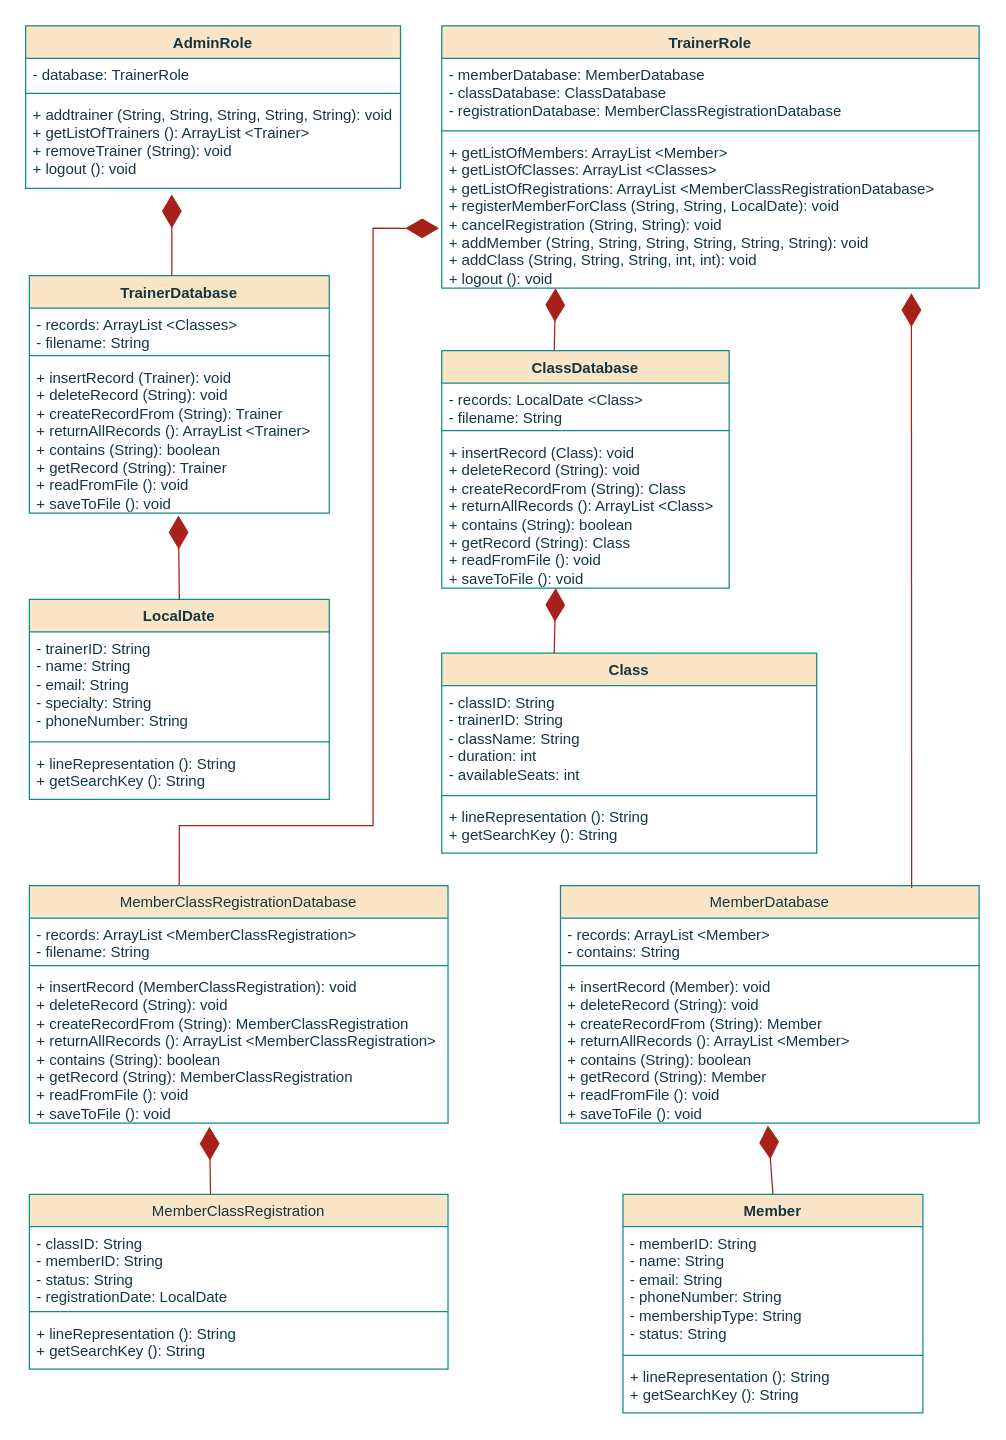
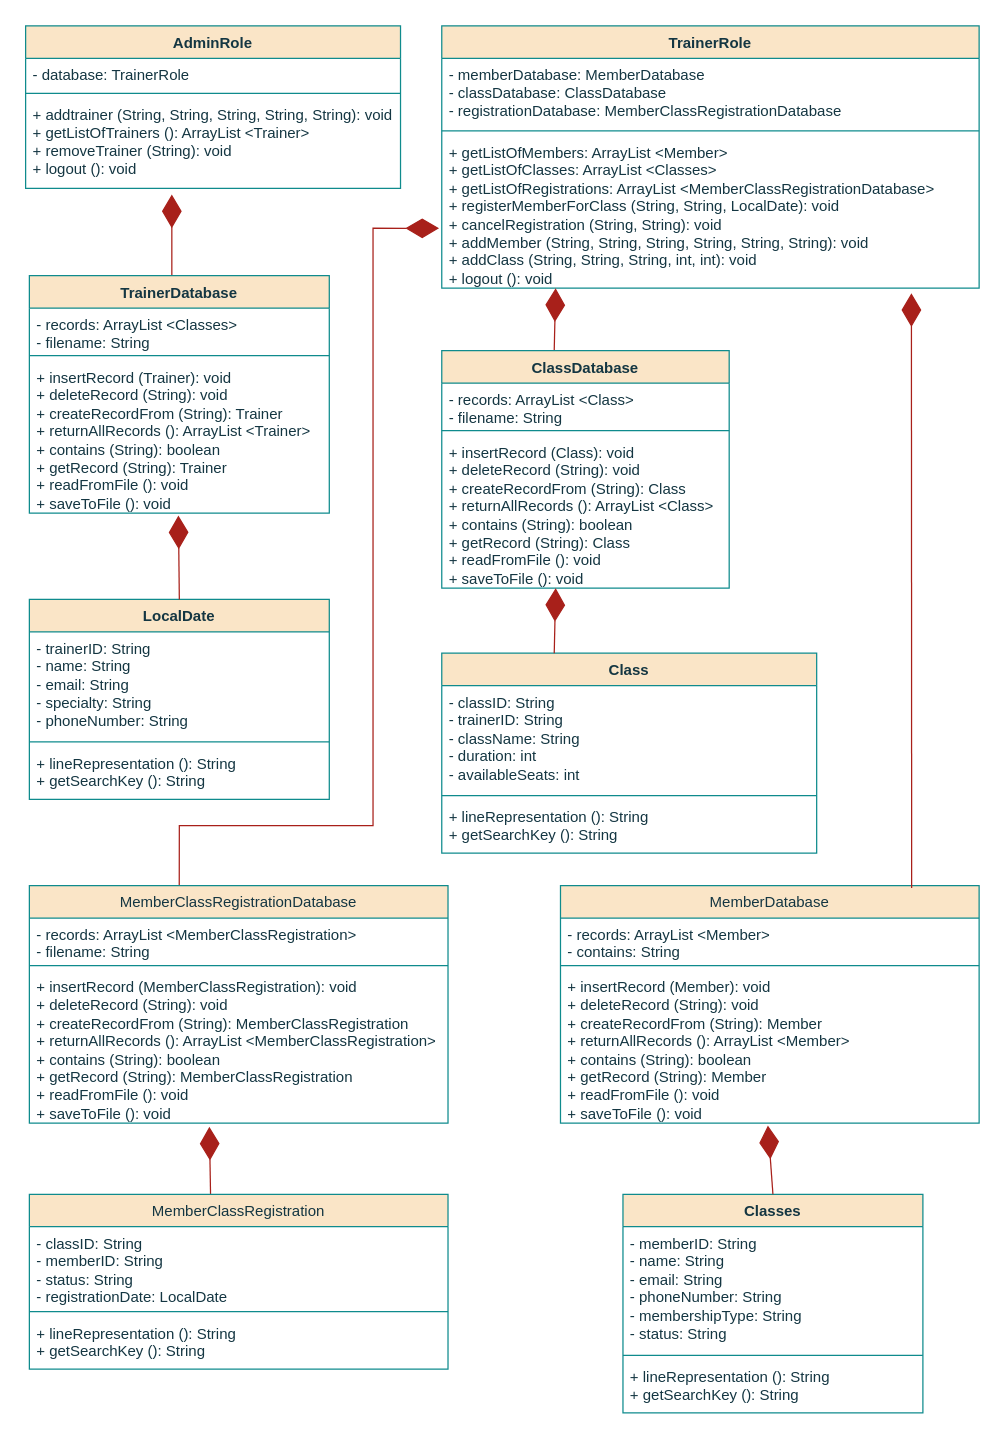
node "- records: LocalDate <Class> - filename: String": label "- records: LocalDate <Class> - filename: String" -> "- records: ArrayList <Class> - filename: String"
node "Member": label "Member" -> "Classes"
